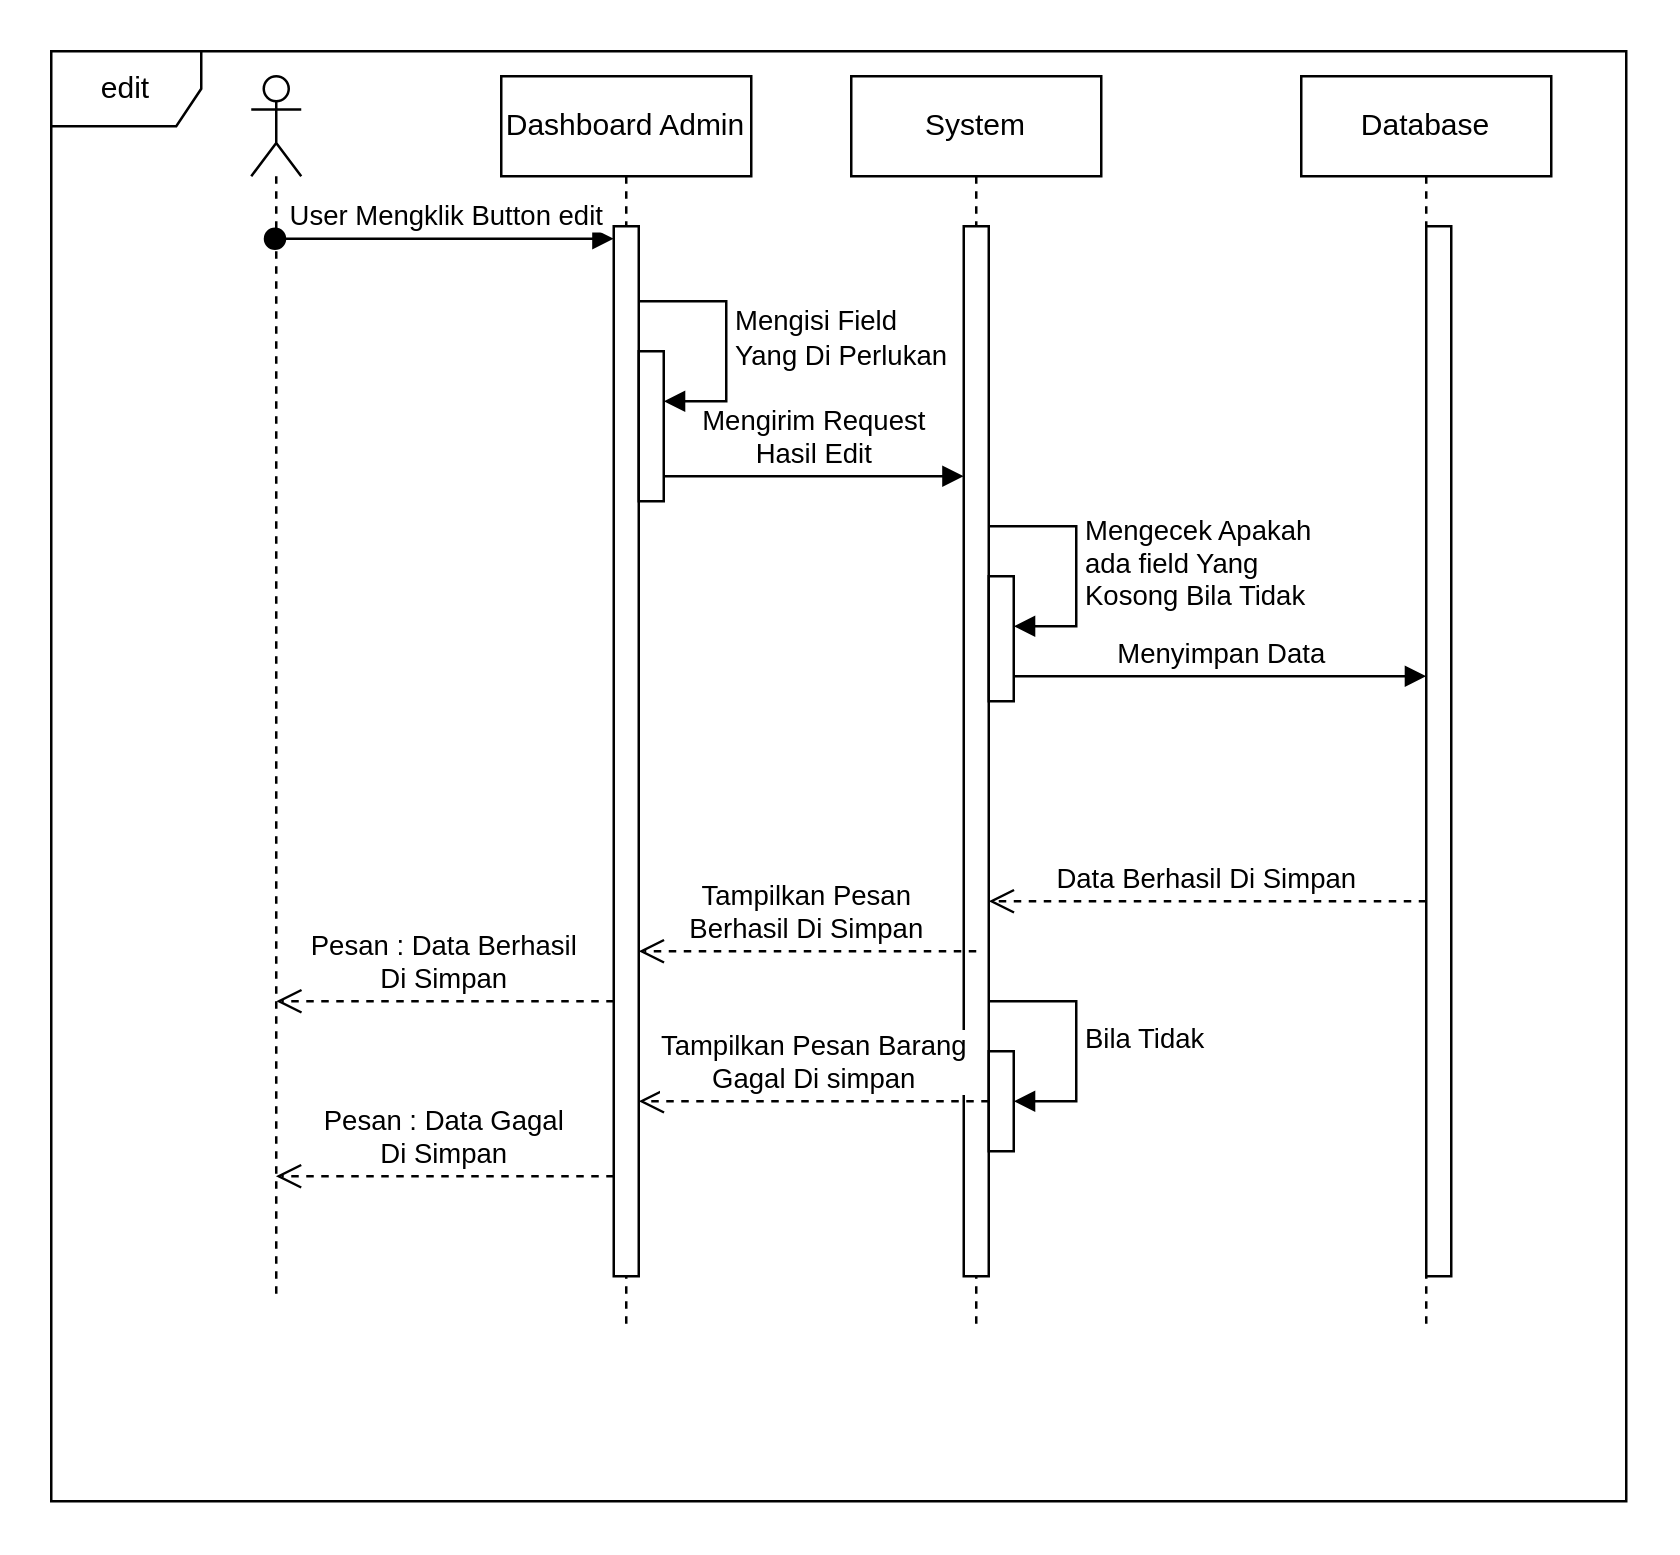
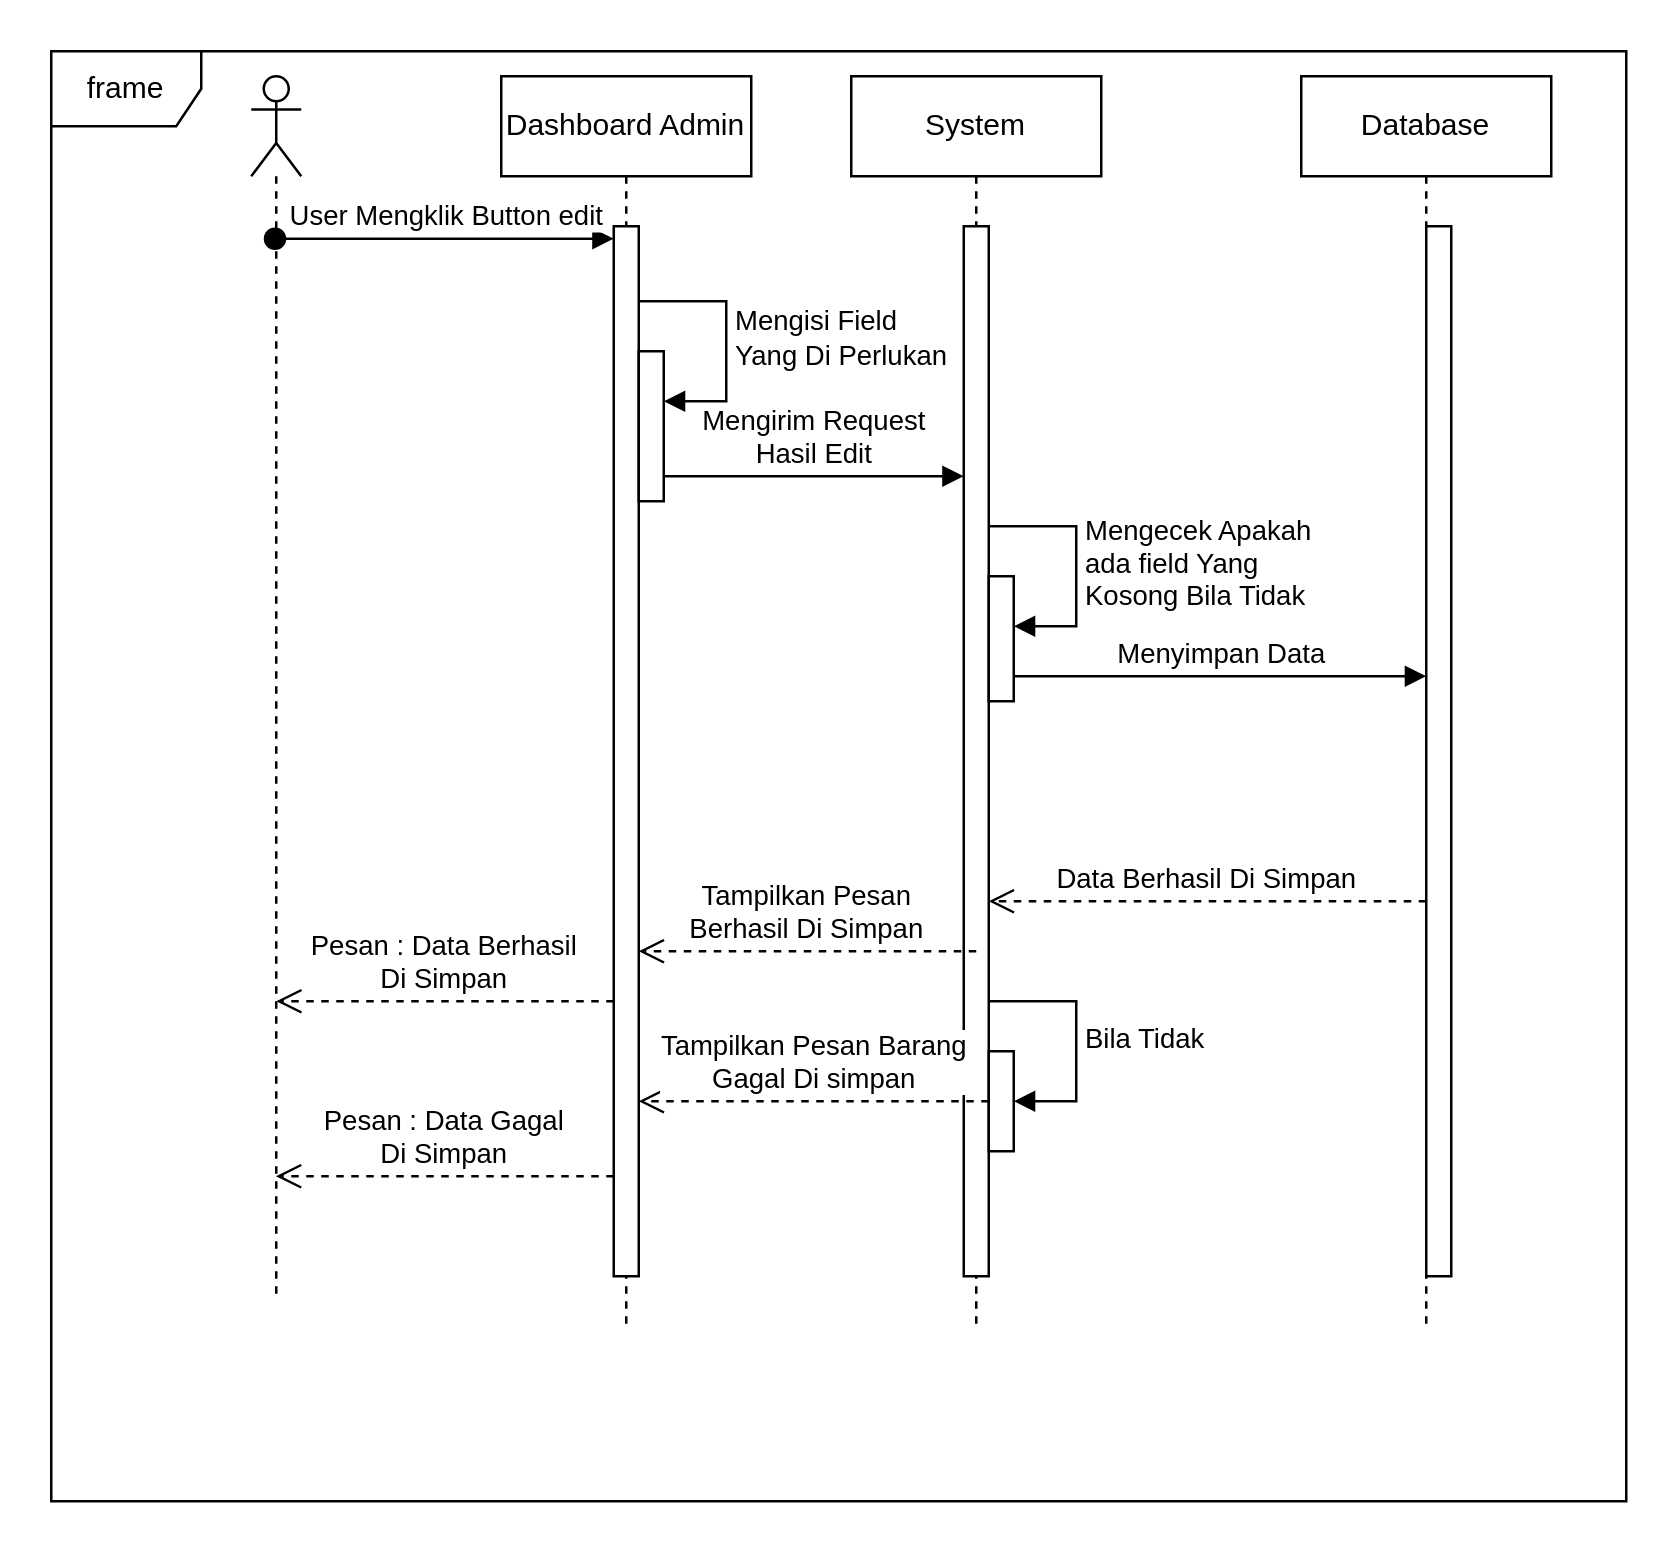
node "edit": label "edit" -> "frame"
